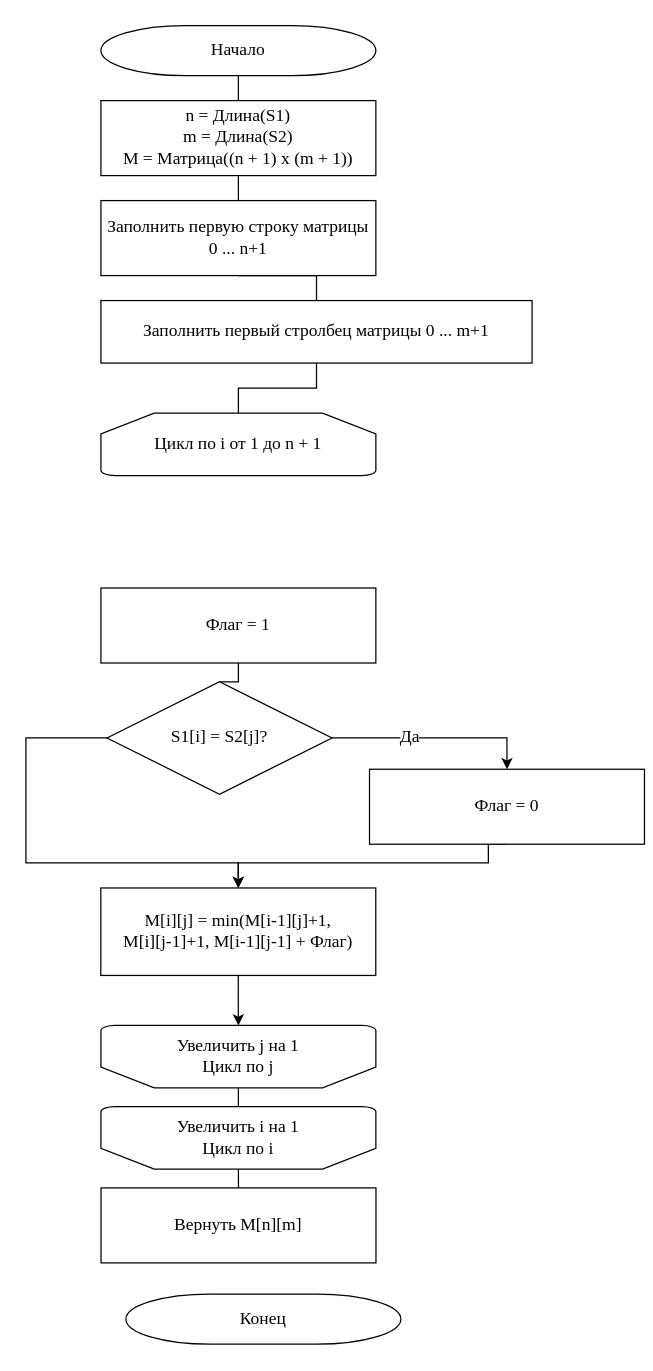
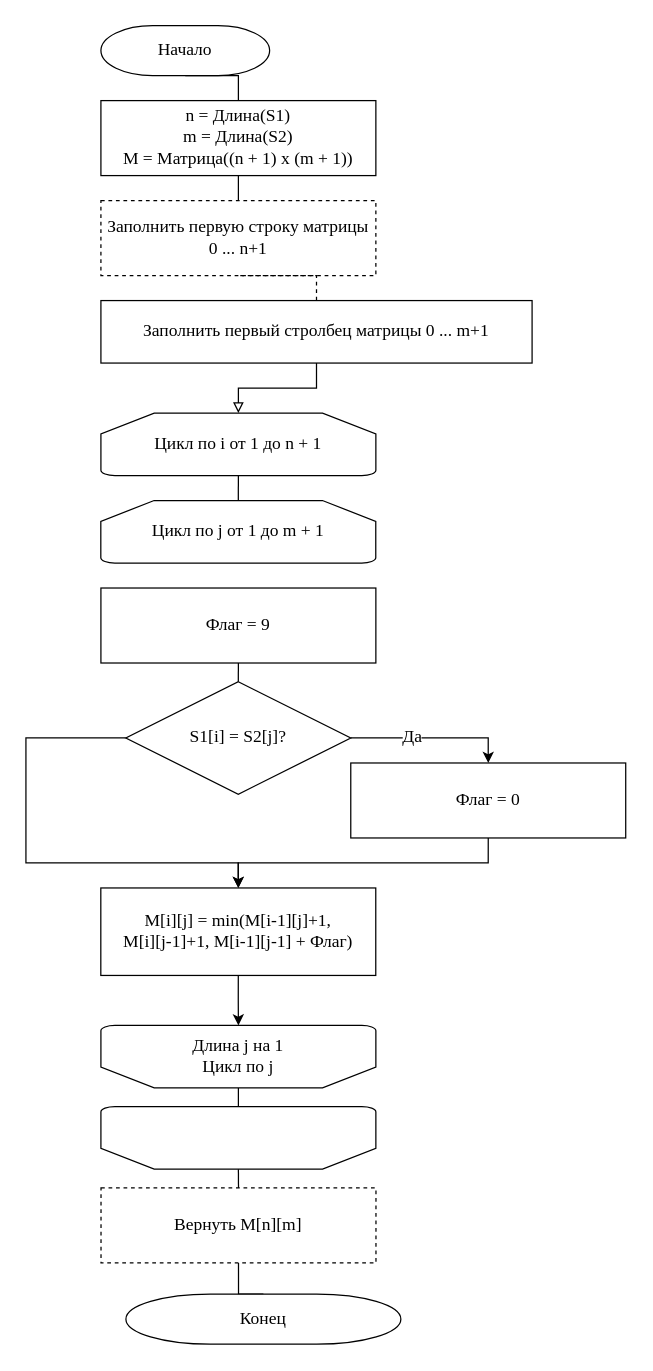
node "Начало": size 275x50 -> 169x50
node "Заполнить первую строку матрицы 0 ... n+1": style solid -> dashed
edge "Заполнить первую строку матрицы 0 ... n+1" -- "Заполнить первый стролбец матрицы 0 ... m+1": style solid -> dashed
edge "Заполнить первый стролбец матрицы 0 ... m+1" -- "Цикл по i от 1 до n + 1": arrowhead none -> block
edge "Цикл по i от 1 до n + 1" -- "Цикл по j от 1 до m + 1": added
node "Цикл по j от 1 до m + 1": added
node "Флаг = 1": label "Флаг = 1" -> "Флаг = 9"
node "S1[i] = S2[j]?": moved (219, 738) -> (238, 738)
node "Флаг = 0": moved (507, 807) -> (488, 801)
node "Увеличить j на 1 Цикл по j": label "Увеличить j на 1 Цикл по j" -> "Длина j на 1 Цикл по j"
node "Увеличить i на 1 Цикл по i": removed
node "Вернуть M[n][m]": style solid -> dashed
edge "Вернуть M[n][m]" -- "Конец": added
